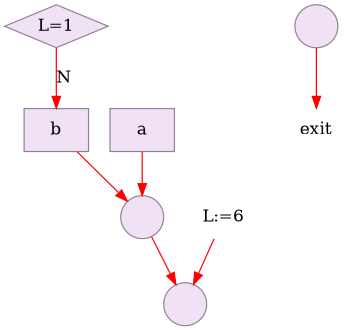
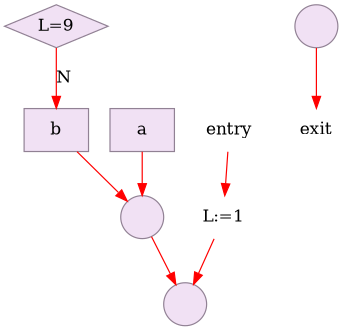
node "L=1": label "L=1" -> "L=9"
node "entry": added
node "L:=6": label "L:=6" -> "L:=1"
